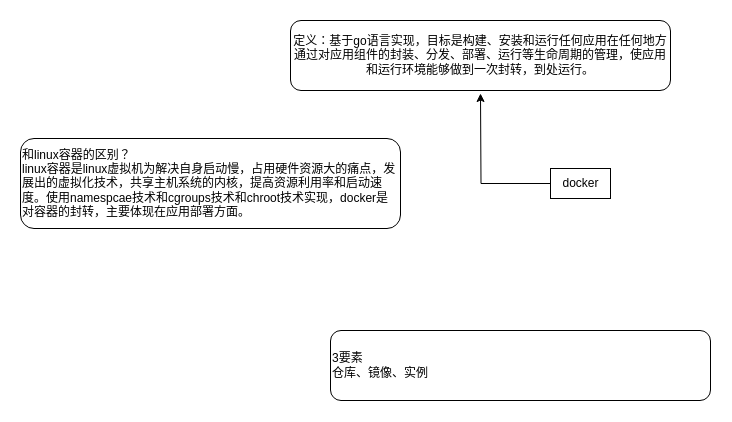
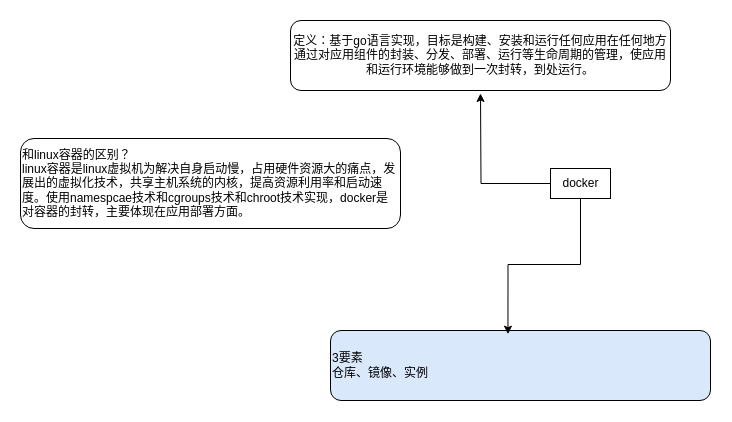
edge "docker" -> "3要素 仓库、镜像、实例": added
node "3要素 仓库、镜像、实例": fillcolor #ffffff -> #dae8fc
